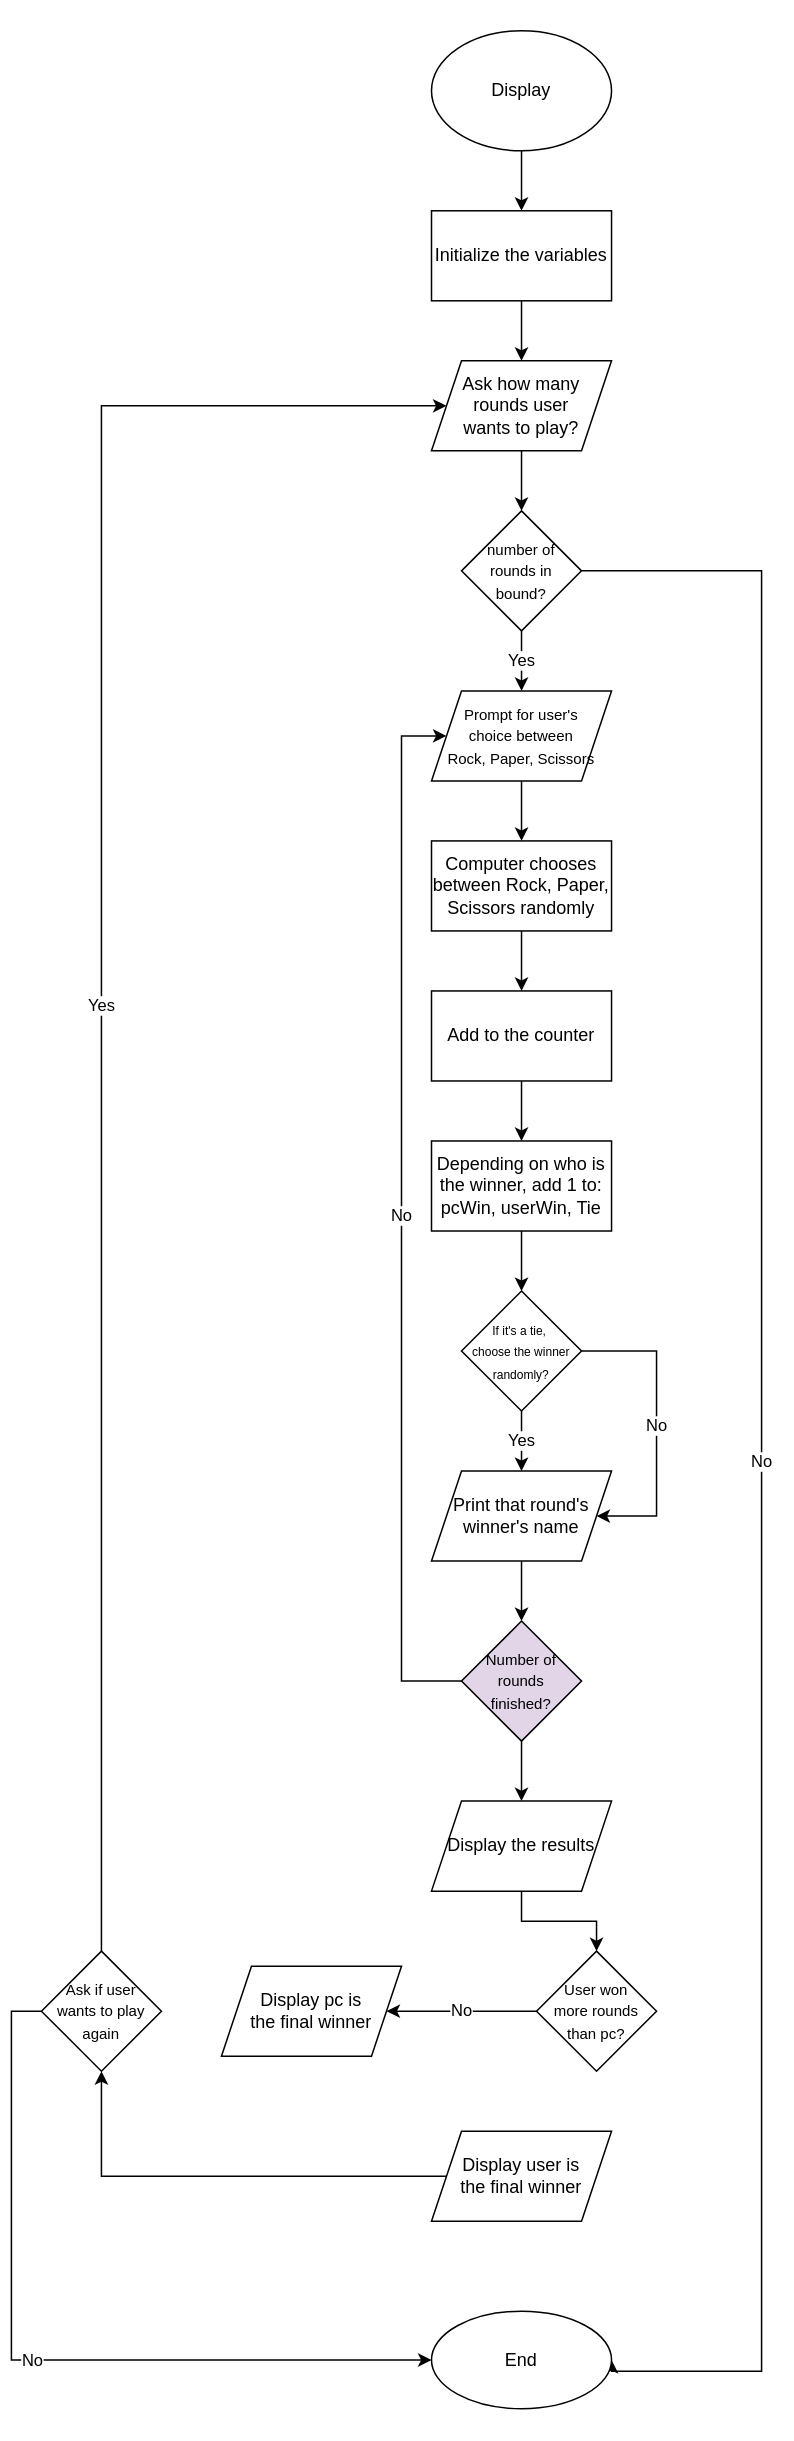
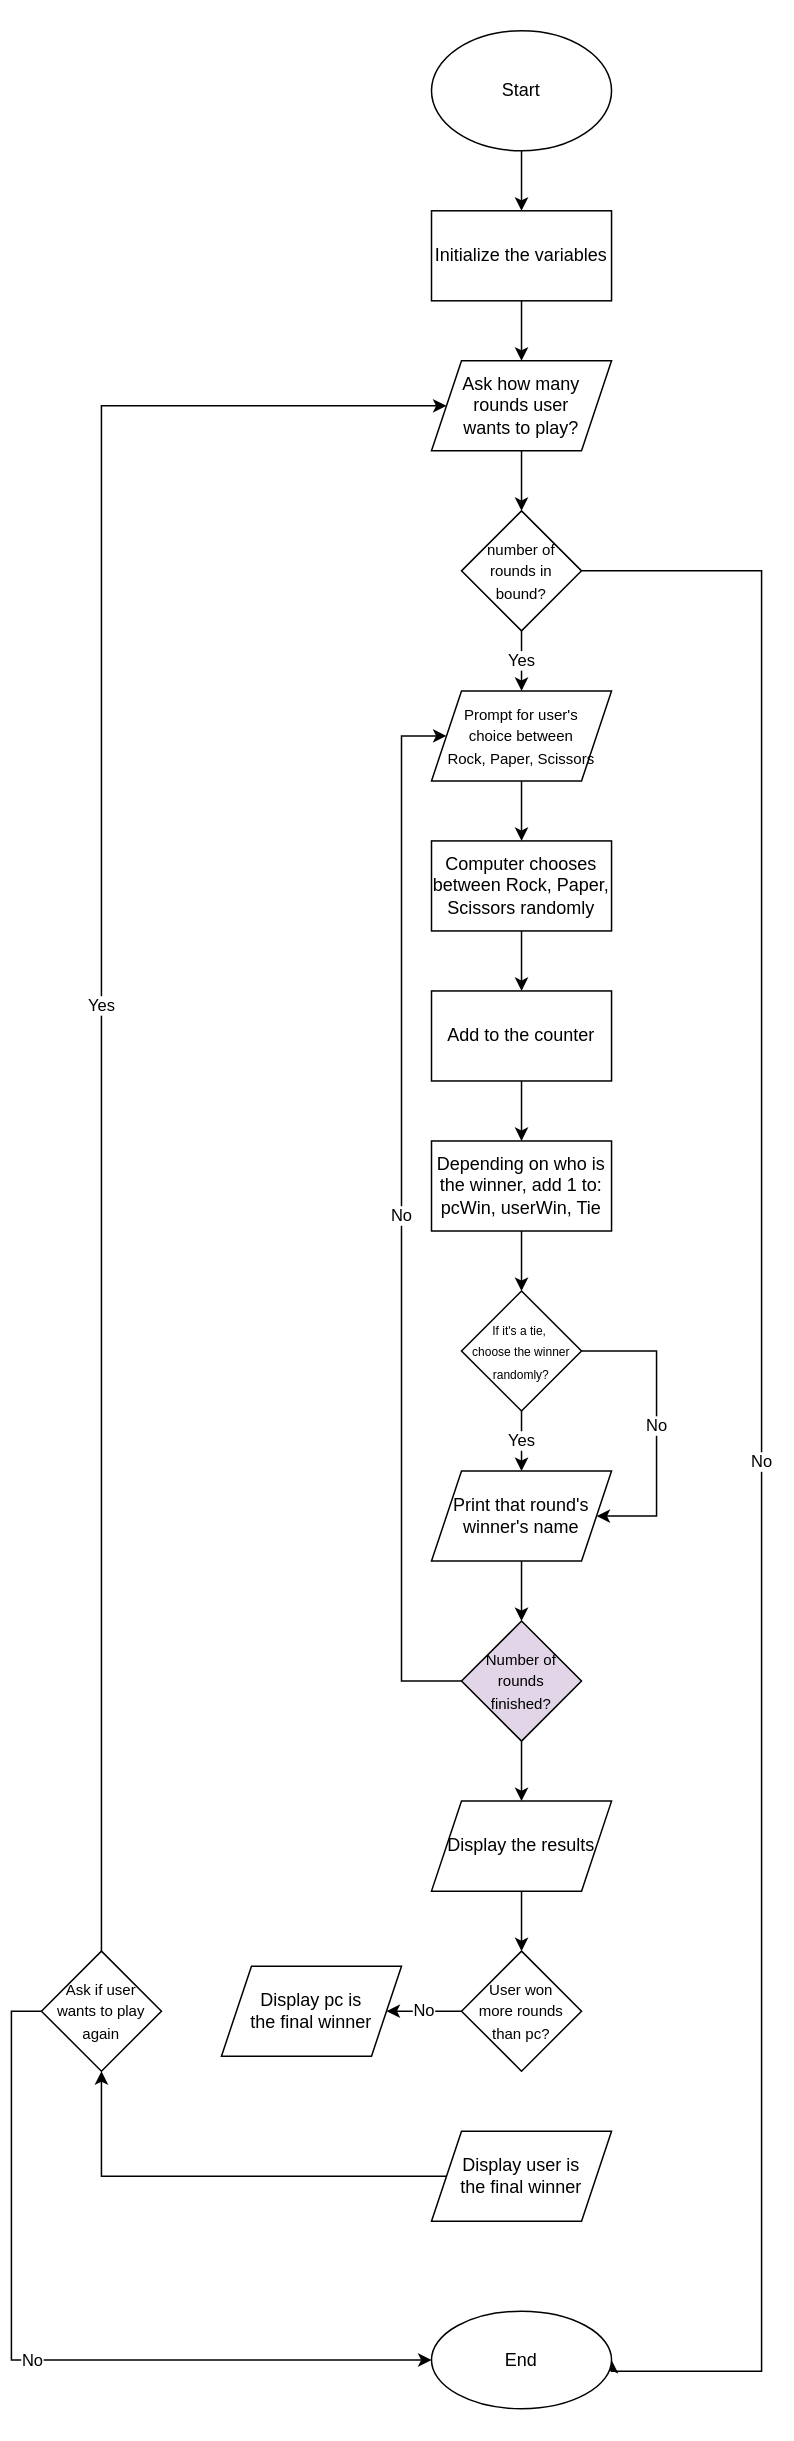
node "Display": label "Display" -> "Start"
node "User won more rounds than pc?": moved (596, 2011) -> (521, 2011)
